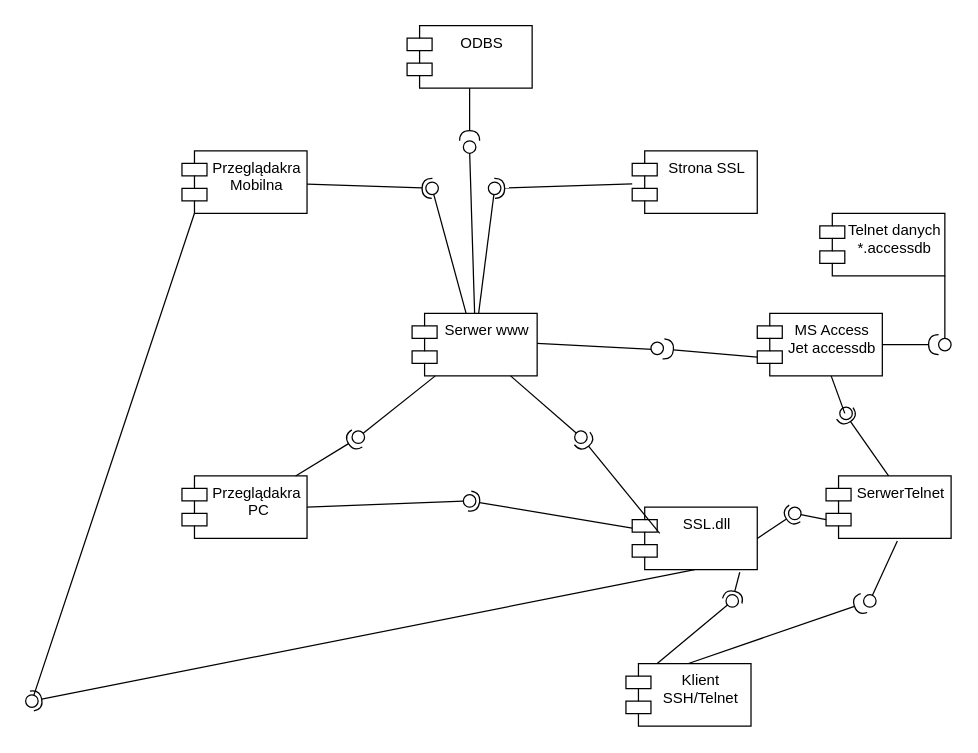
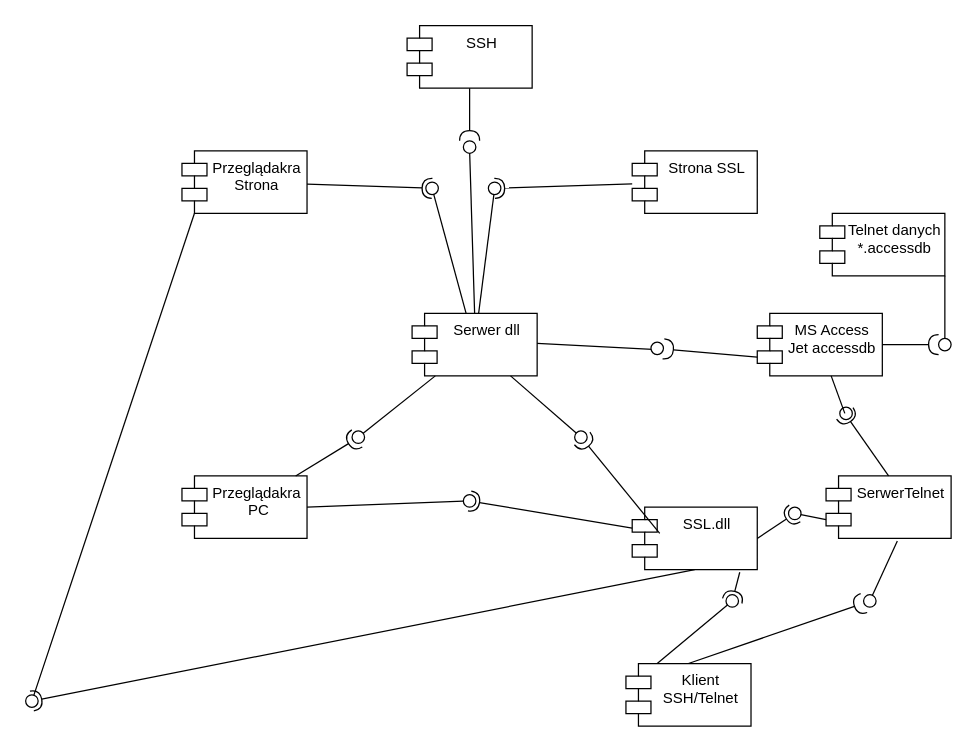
node "ODBS": label "ODBS" -> "SSH"
node "Przeglądakra Mobilna": label "Przeglądakra Mobilna" -> "Przeglądakra Strona"
node "Serwer www": label "Serwer www" -> "Serwer dll"
